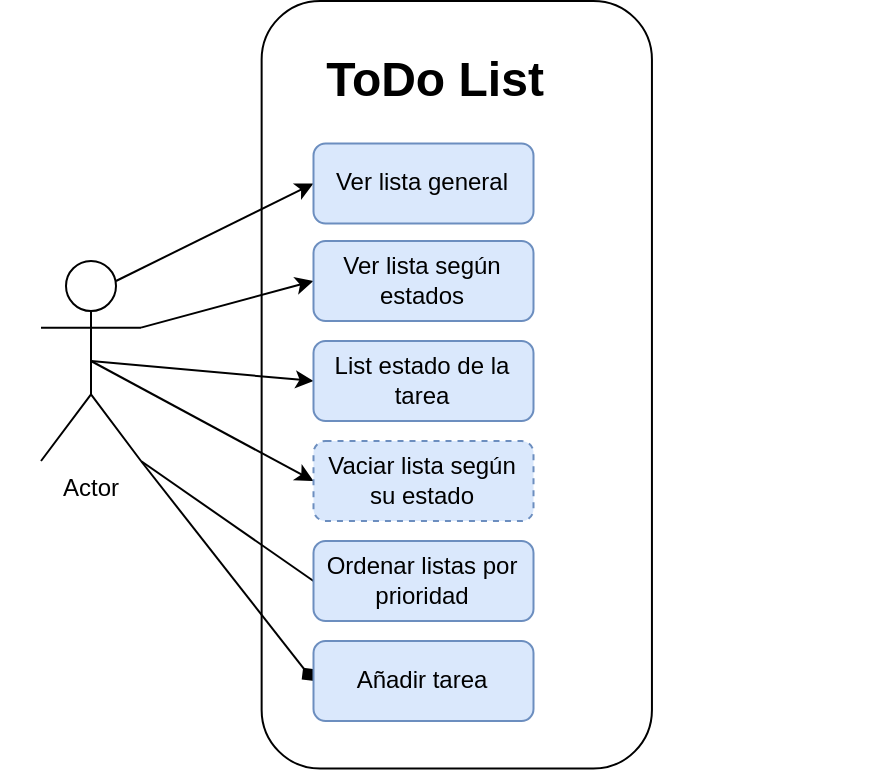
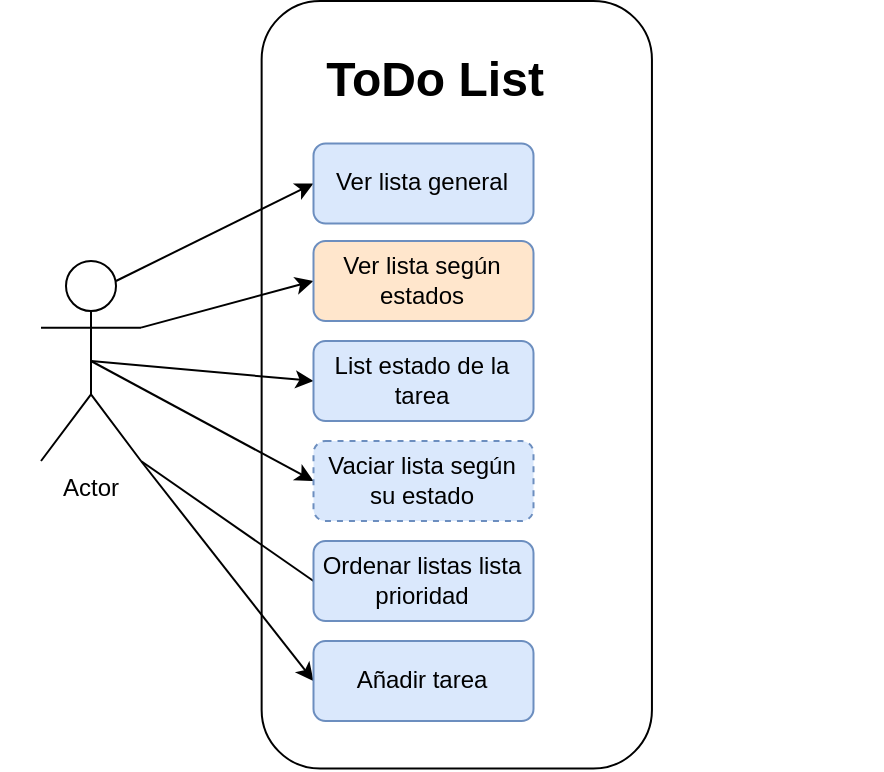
node "Ver lista según estados": fillcolor #dae8fc -> #ffe6cc
node "Ordenar listas por prioridad": label "Ordenar listas por prioridad" -> "Ordenar listas lista prioridad"
edge "Actor" -> "Añadir tarea": arrowhead diamond -> classic
